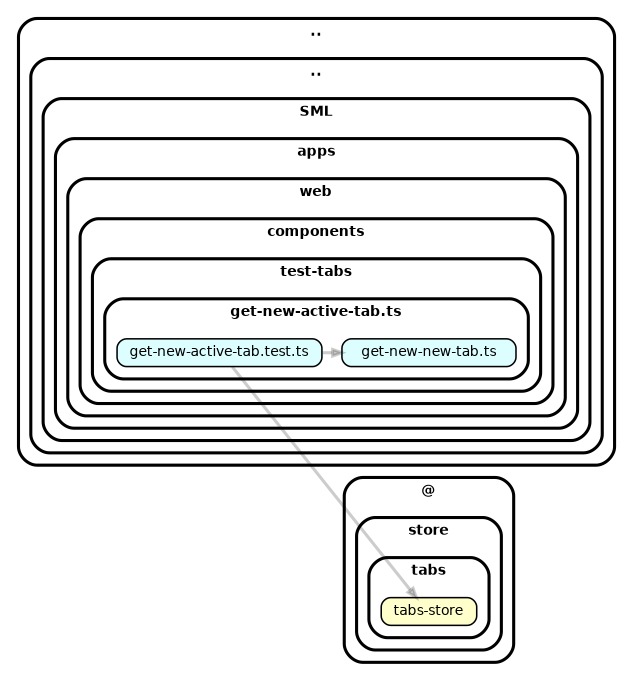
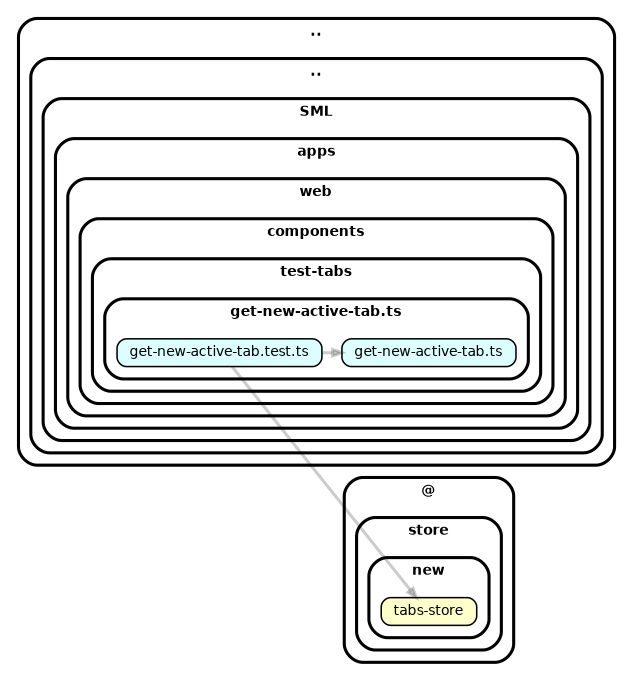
node "get-new-new-tab.ts": label "get-new-new-tab.ts" -> "get-new-active-tab.ts"
cluster "tabs": label "tabs" -> "new"
